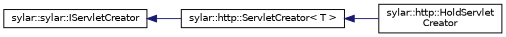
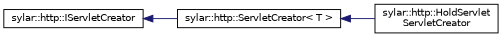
node "sylar::sylar::IServletCreator": label "sylar::sylar::IServletCreator" -> "sylar::http::IServletCreator"
node "sylar::http::HoldServlet Creator": label "sylar::http::HoldServlet Creator" -> "sylar::http::HoldServlet ServletCreator"
